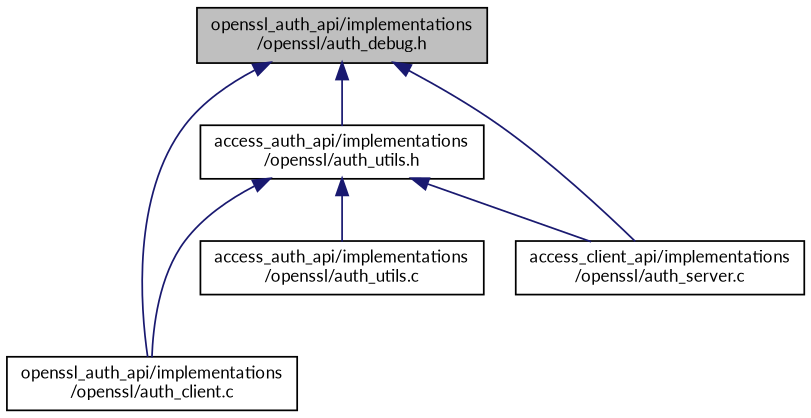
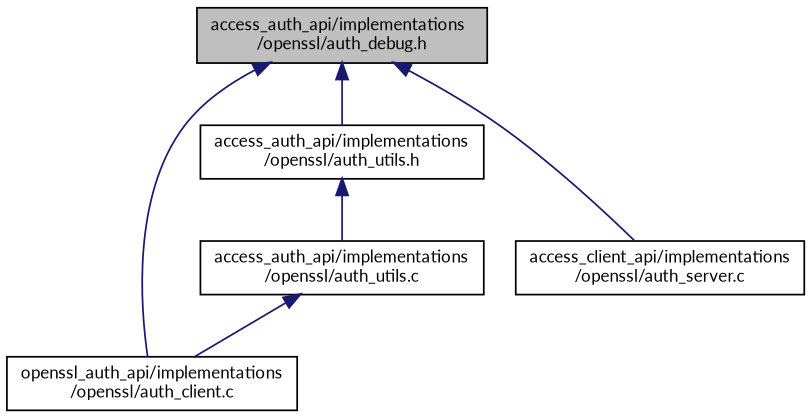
node "openssl_auth_api/implementations /openssl/auth_debug.h": label "openssl_auth_api/implementations /openssl/auth_debug.h" -> "access_auth_api/implementations /openssl/auth_debug.h"
edge "access_client_api/implementations /openssl/auth_server.c" -> "access_auth_api/implementations /openssl/auth_utils.h": removed
edge "openssl_auth_api/implementations /openssl/auth_client.c" -> "access_auth_api/implementations /openssl/auth_utils.h": now "openssl_auth_api/implementations /openssl/auth_client.c" -> "access_auth_api/implementations /openssl/auth_utils.c"
